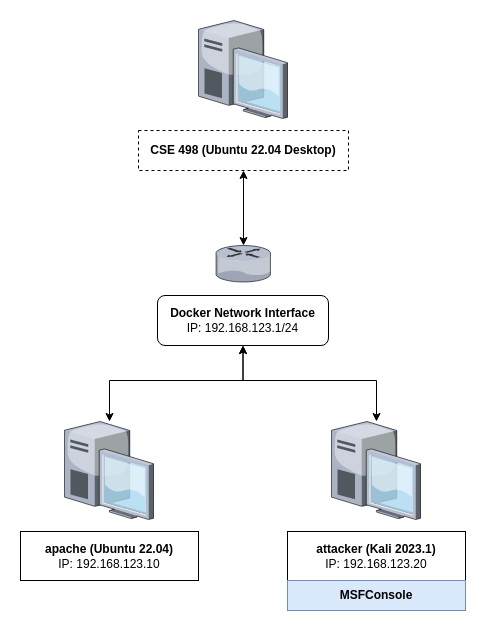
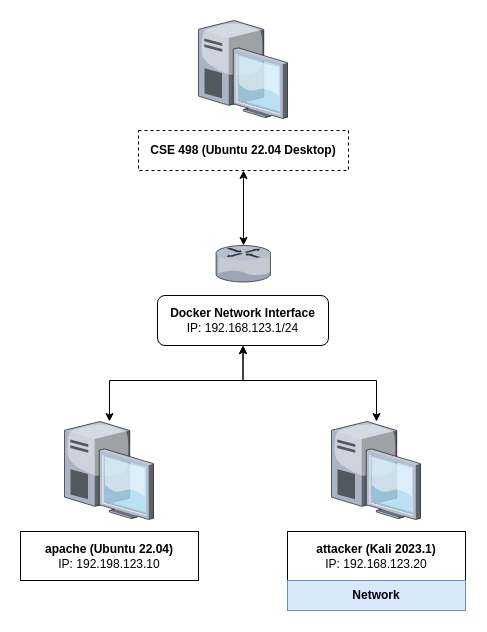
node "apache (Ubuntu 22.04) IP: 192.168.123.10": label "apache (Ubuntu 22.04) IP: 192.168.123.10" -> "apache (Ubuntu 22.04) IP: 192.198.123.10"
node "MSFConsole": label "MSFConsole" -> "Network"
